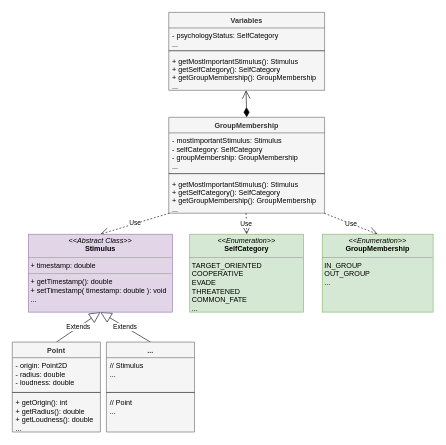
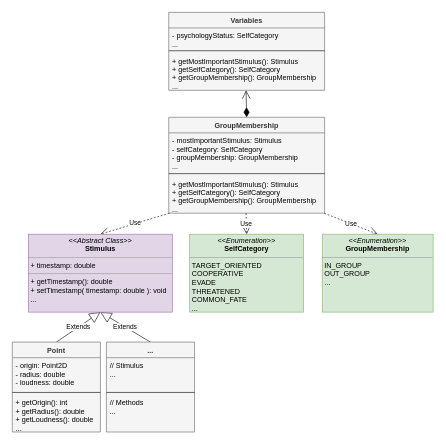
node "// Point ...": label "// Point ..." -> "// Methods ..."
